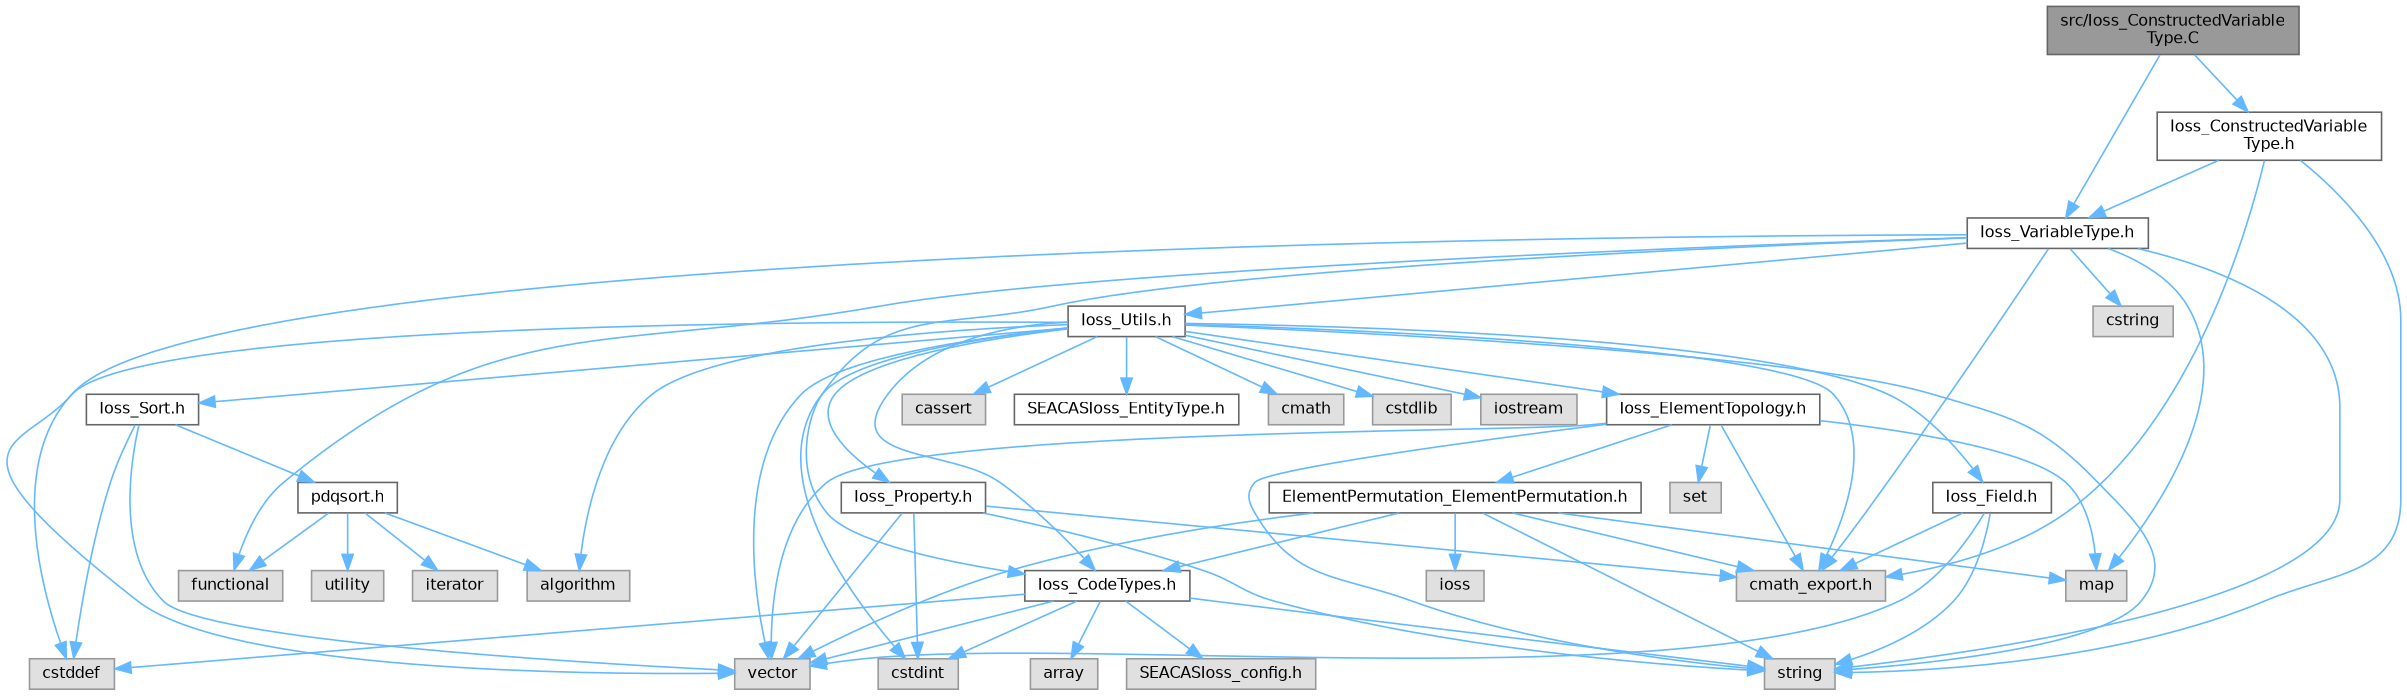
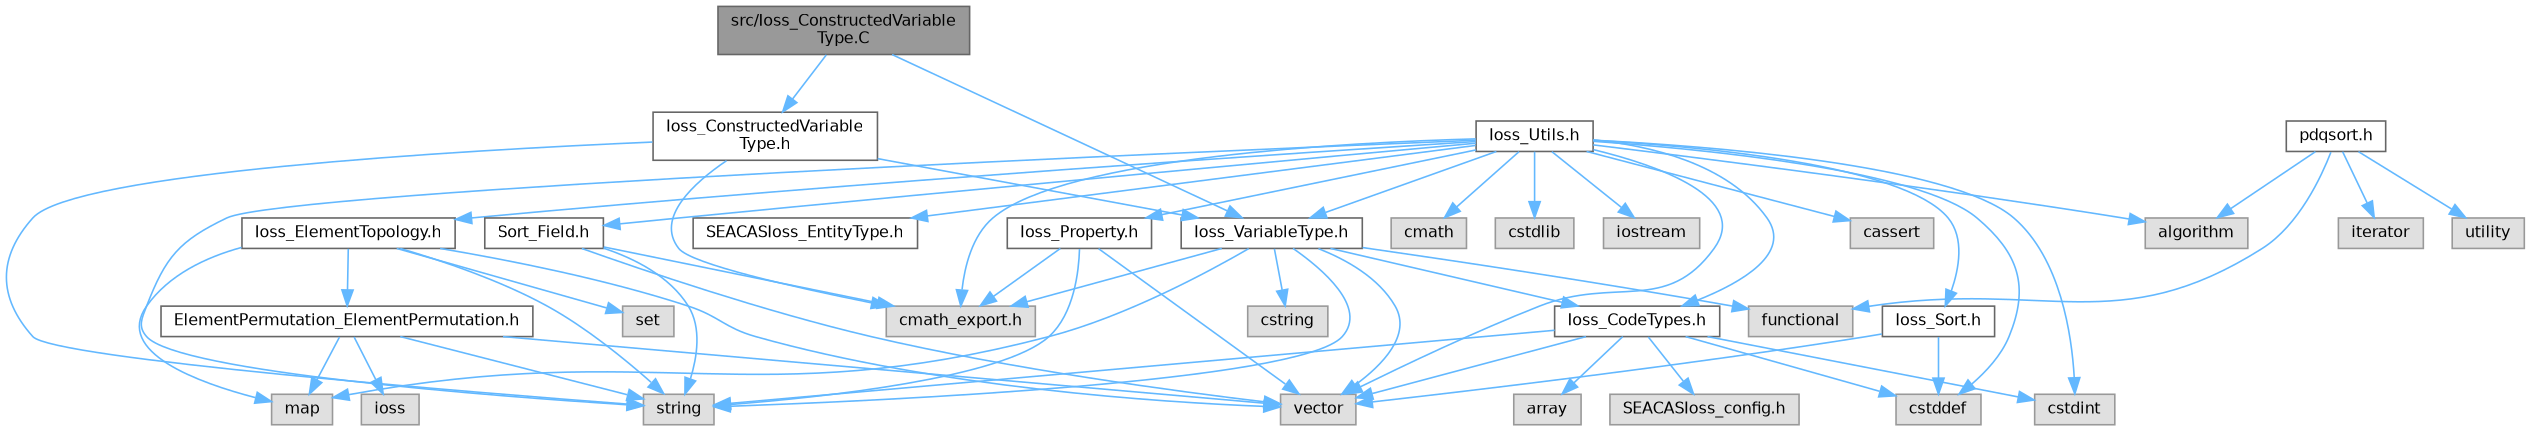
edge "Ioss_VariableType.h" -> "Ioss_Utils.h": reversed
edge "Ioss_Sort.h" -> "pdqsort.h": removed
edge "Ioss_ElementTopology.h" -> "cmath_export.h": removed
node "Ioss_Field.h": label "Ioss_Field.h" -> "Sort_Field.h"
edge "ElementPermutation_ElementPermutation.h" -> "cmath_export.h": removed
edge "ElementPermutation_ElementPermutation.h" -> "Ioss_CodeTypes.h": removed
edge "Ioss_Property.h" -> "cstdint": removed
